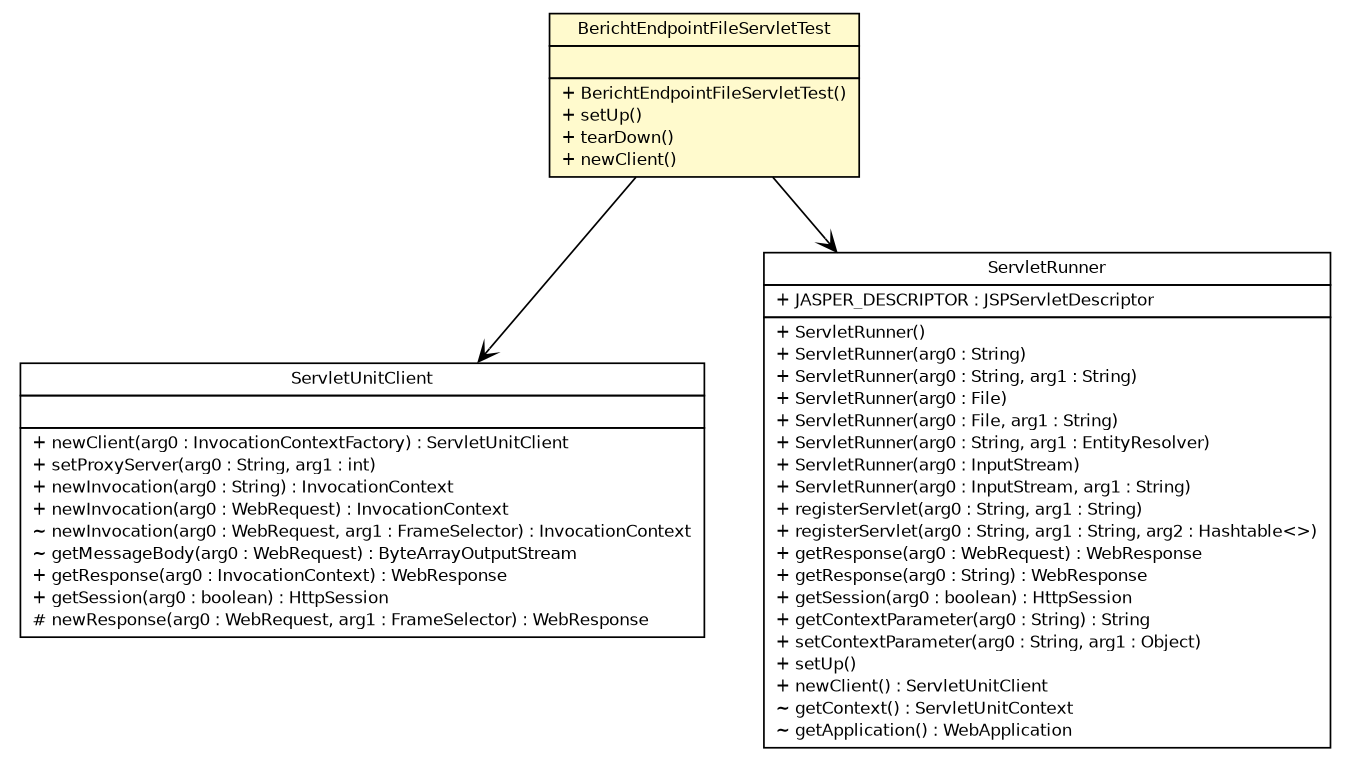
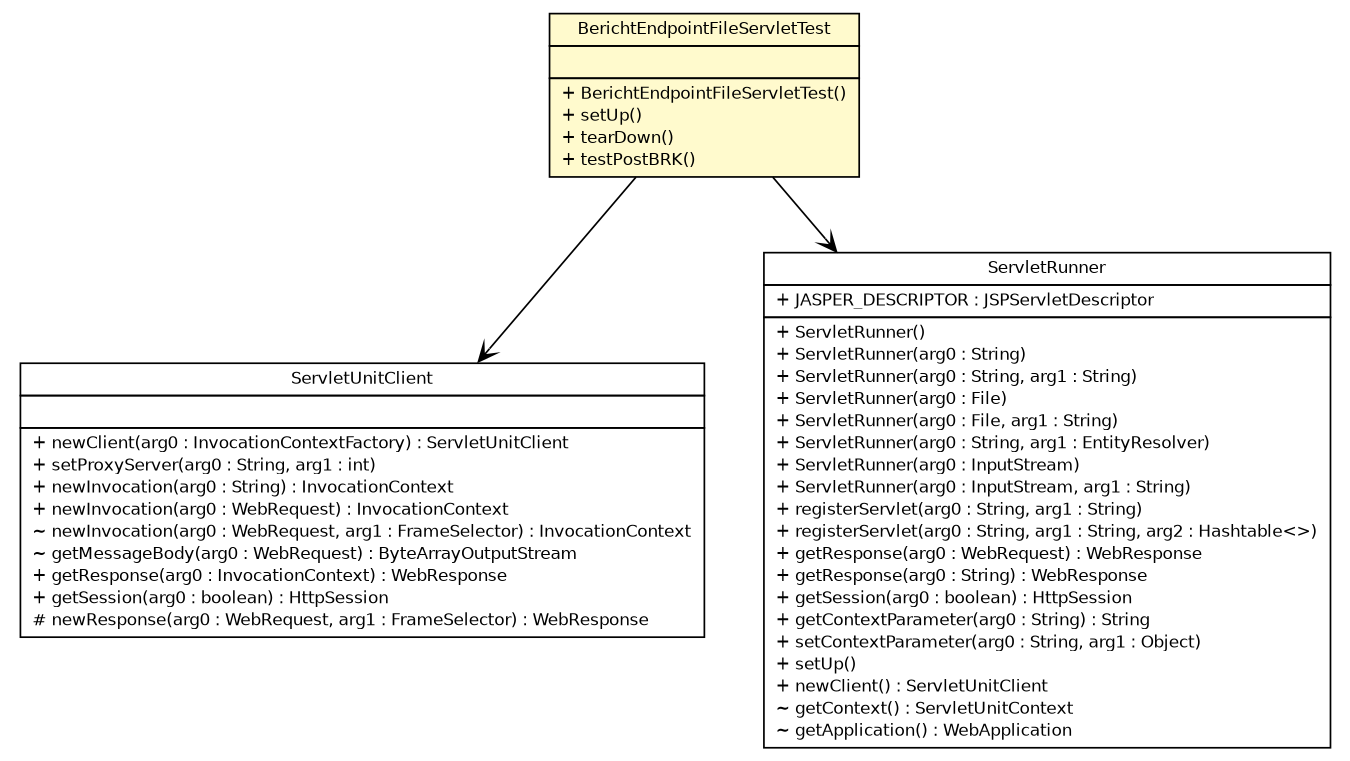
node "BerichtEndpointFileServletTest": text "+ newClient()" -> "+ testPostBRK()"
